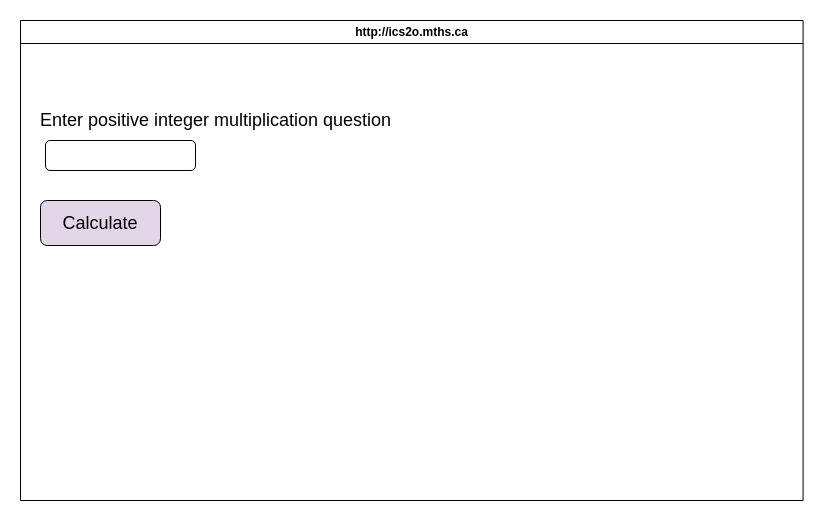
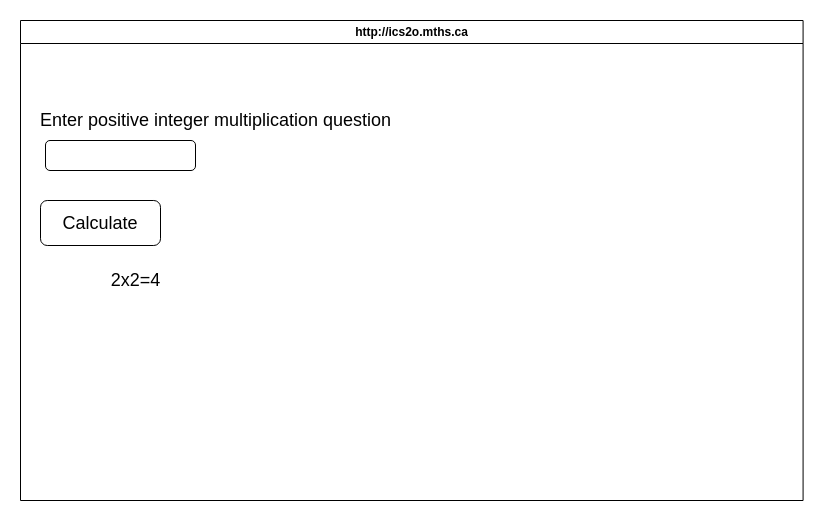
node "Calculate": fillcolor #e1d5e7 -> #ffffff
node "2x2=4": added
